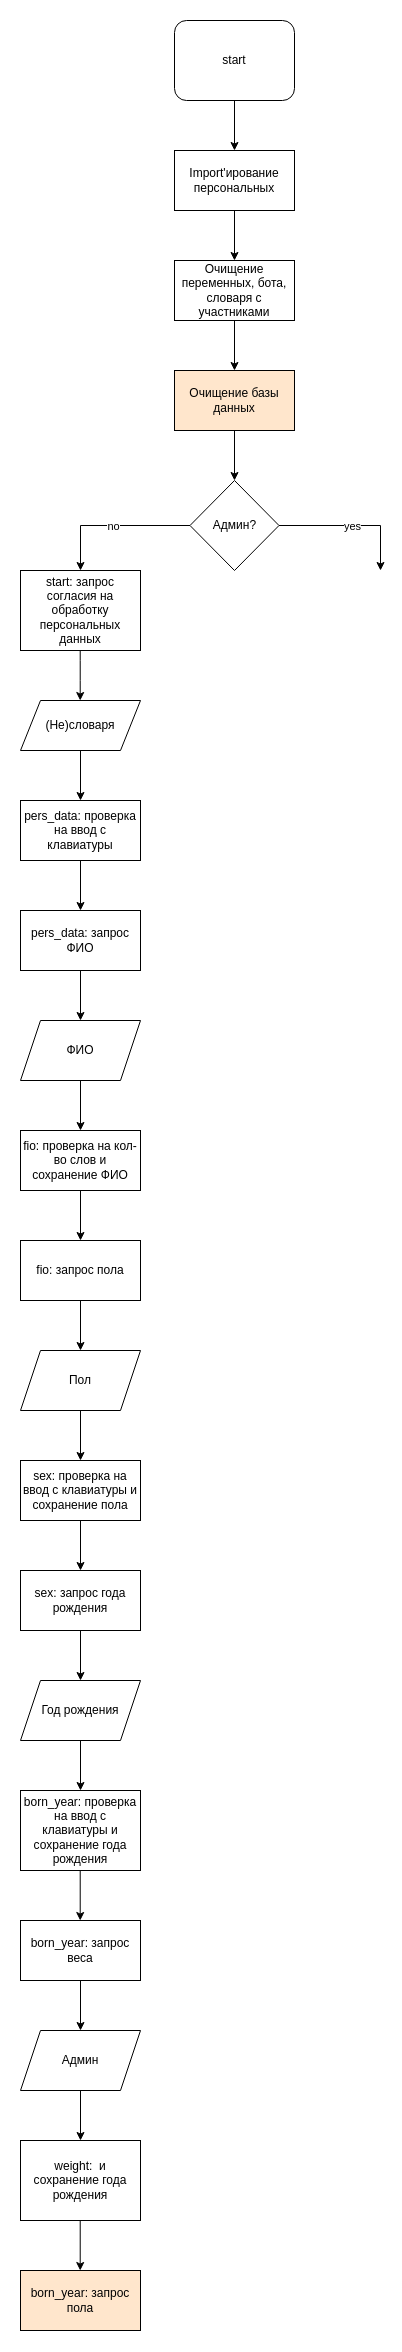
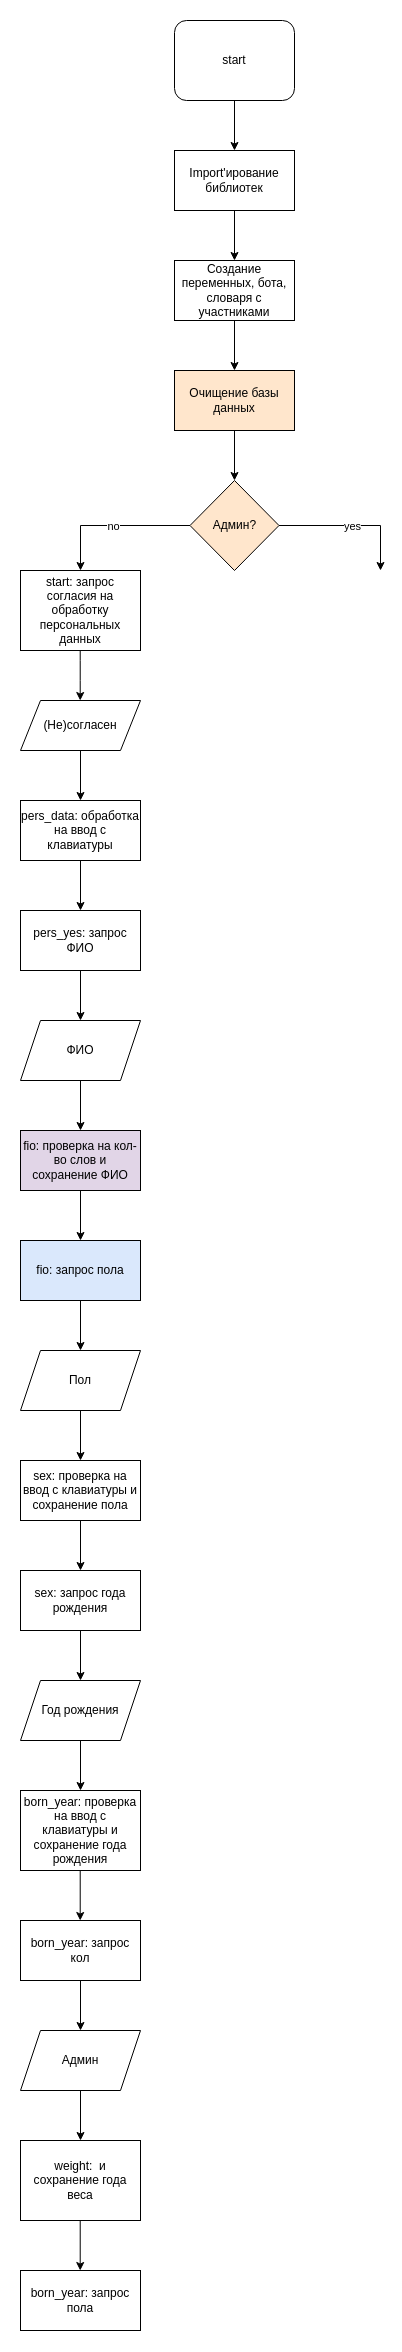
node "Import'ирование персональных": label "Import'ирование персональных" -> "Import'ирование библиотек"
node "Очищение переменных, бота, словаря с участниками": label "Очищение переменных, бота, словаря с участниками" -> "Создание переменных, бота, словаря с участниками"
node "Админ?": fillcolor #ffffff -> #ffe6cc
node "(Не)словаря": label "(Не)словаря" -> "(Не)согласен"
node "pers_data: проверка на ввод с клавиатуры": label "pers_data: проверка на ввод с клавиатуры" -> "pers_data: обработка на ввод с клавиатуры"
node "pers_data: запрос ФИО": label "pers_data: запрос ФИО" -> "pers_yes: запрос ФИО"
node "fio: проверка на кол-во слов и сохранение ФИО": fillcolor #ffffff -> #e1d5e7
node "fio: запрос пола": fillcolor #ffffff -> #dae8fc
node "born_year: запрос веса": label "born_year: запрос веса" -> "born_year: запрос кол"
node "weight: и сохранение года рождения": label "weight: и сохранение года рождения" -> "weight: и сохранение года веса"
node "born_year: запрос пола": fillcolor #ffe6cc -> #ffffff
